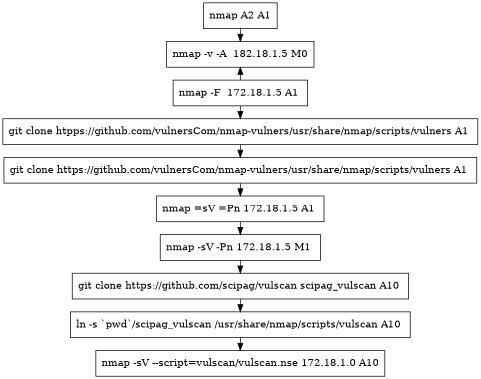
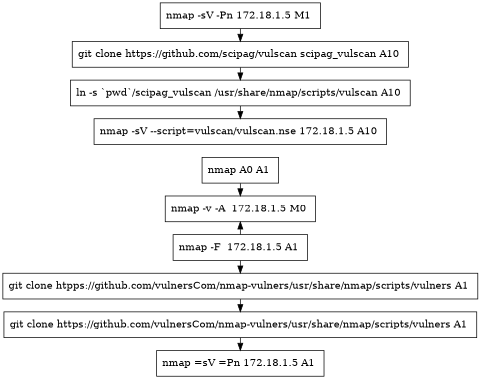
node "nmap A2 A1": label "nmap A2 A1" -> "nmap A0 A1"
node "nmap -v -A  182.18.1.5 M0": label "nmap -v -A  182.18.1.5 M0" -> "nmap -v -A  172.18.1.5 M0"
edge "nmap =sV =Pn 172.18.1.5 A1" -> "nmap -sV -Pn 172.18.1.5 M1": removed
node "nmap -sV --script=vulscan/vulscan.nse 172.18.1.0 A10": label "nmap -sV --script=vulscan/vulscan.nse 172.18.1.0 A10" -> "nmap -sV --script=vulscan/vulscan.nse 172.18.1.5 A10"
